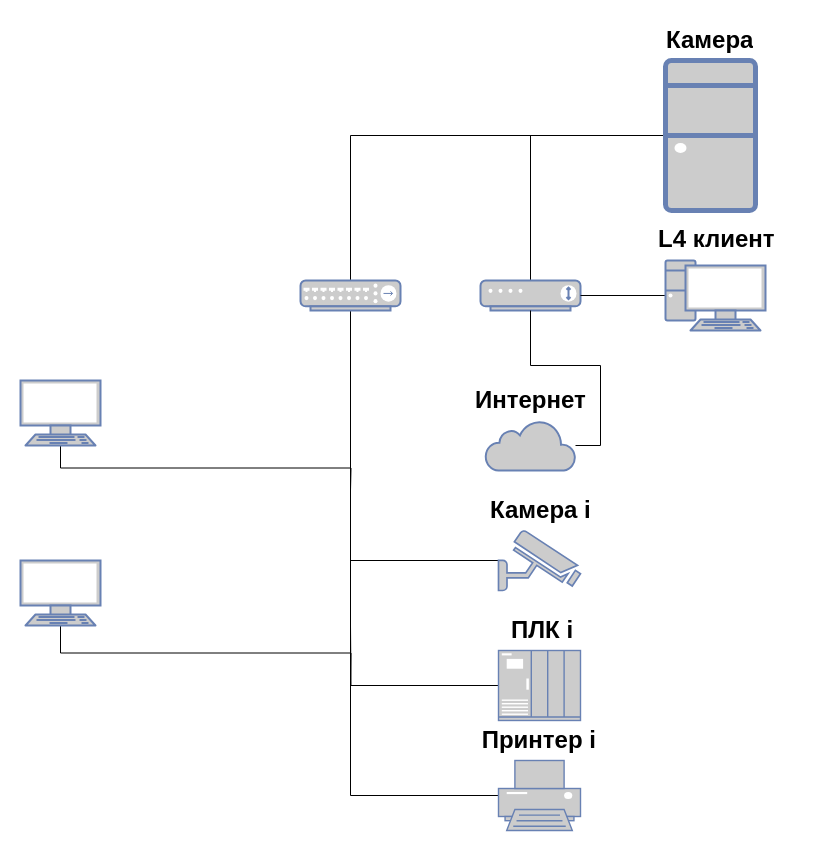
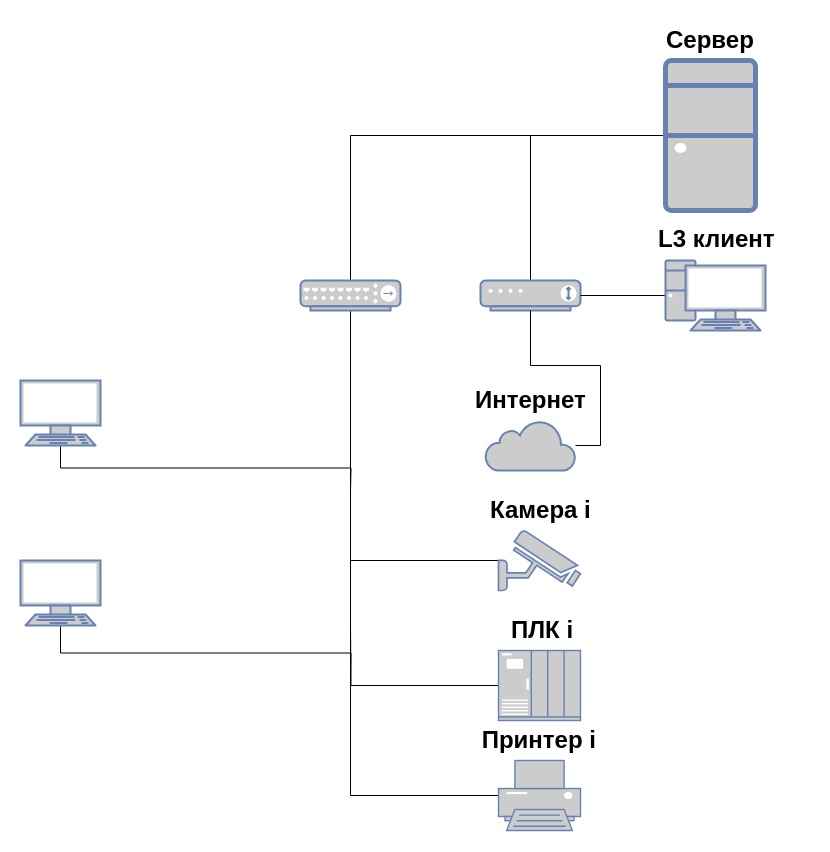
node "Камера": label "Камера" -> "Сервер"
node "L4 клиент": label "L4 клиент" -> "L3 клиент"
